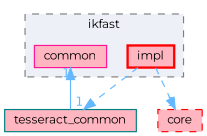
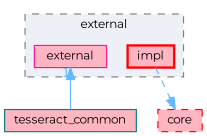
cluster "ikfast": label "ikfast" -> "external"
node "common": label "common" -> "external"
edge "impl" -> "tesseract_common": removed
